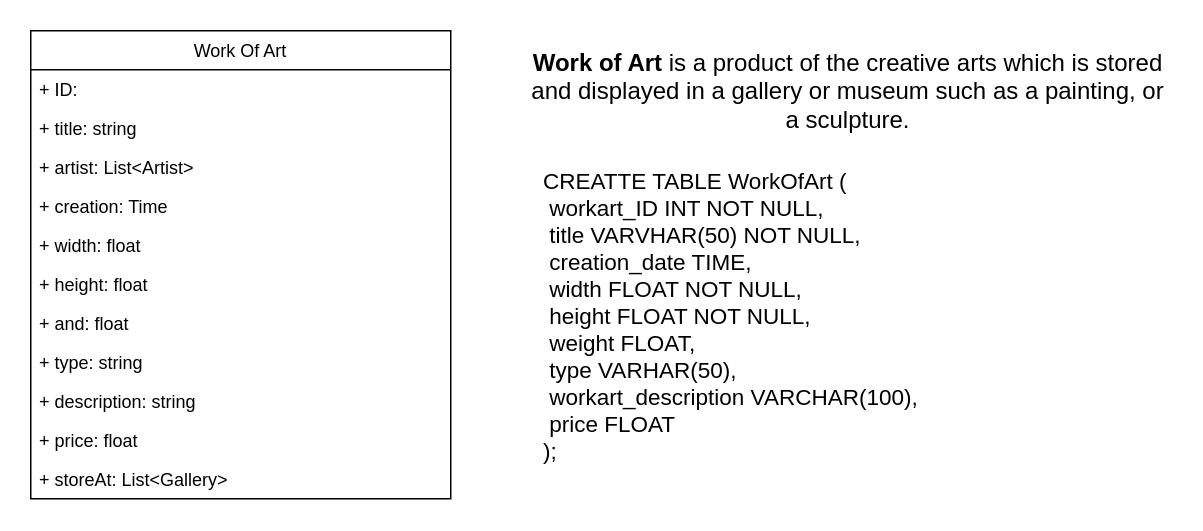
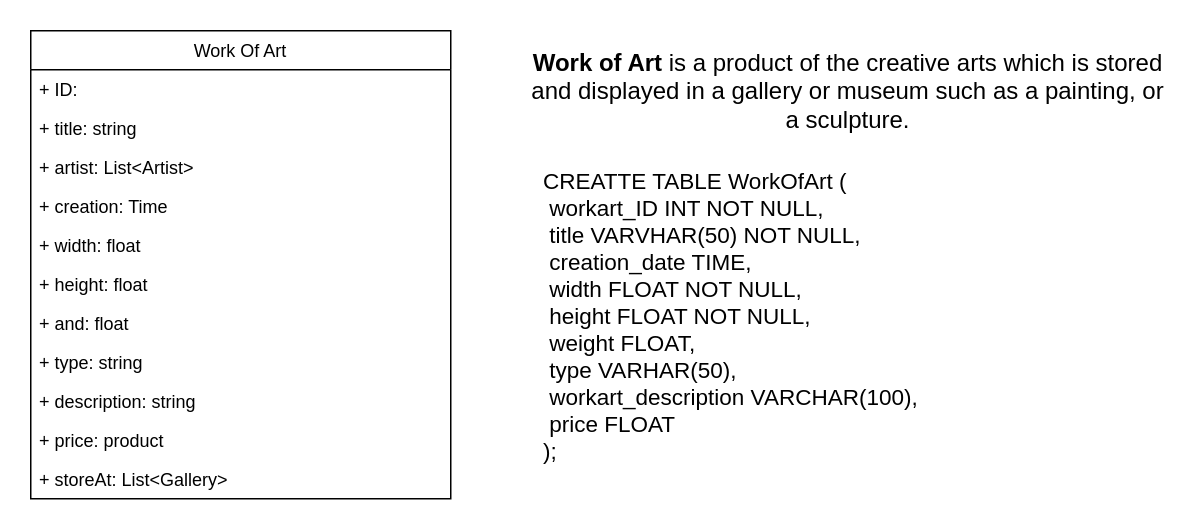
node "+ price: float": label "+ price: float" -> "+ price: product"
